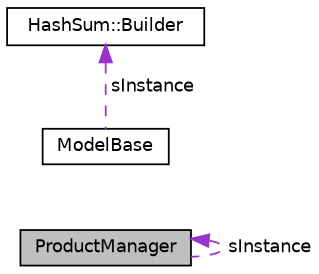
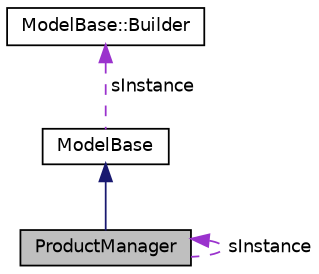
node "HashSum::Builder": label "HashSum::Builder" -> "ModelBase::Builder"
edge "ProductManager" -> "ModelBase": added
